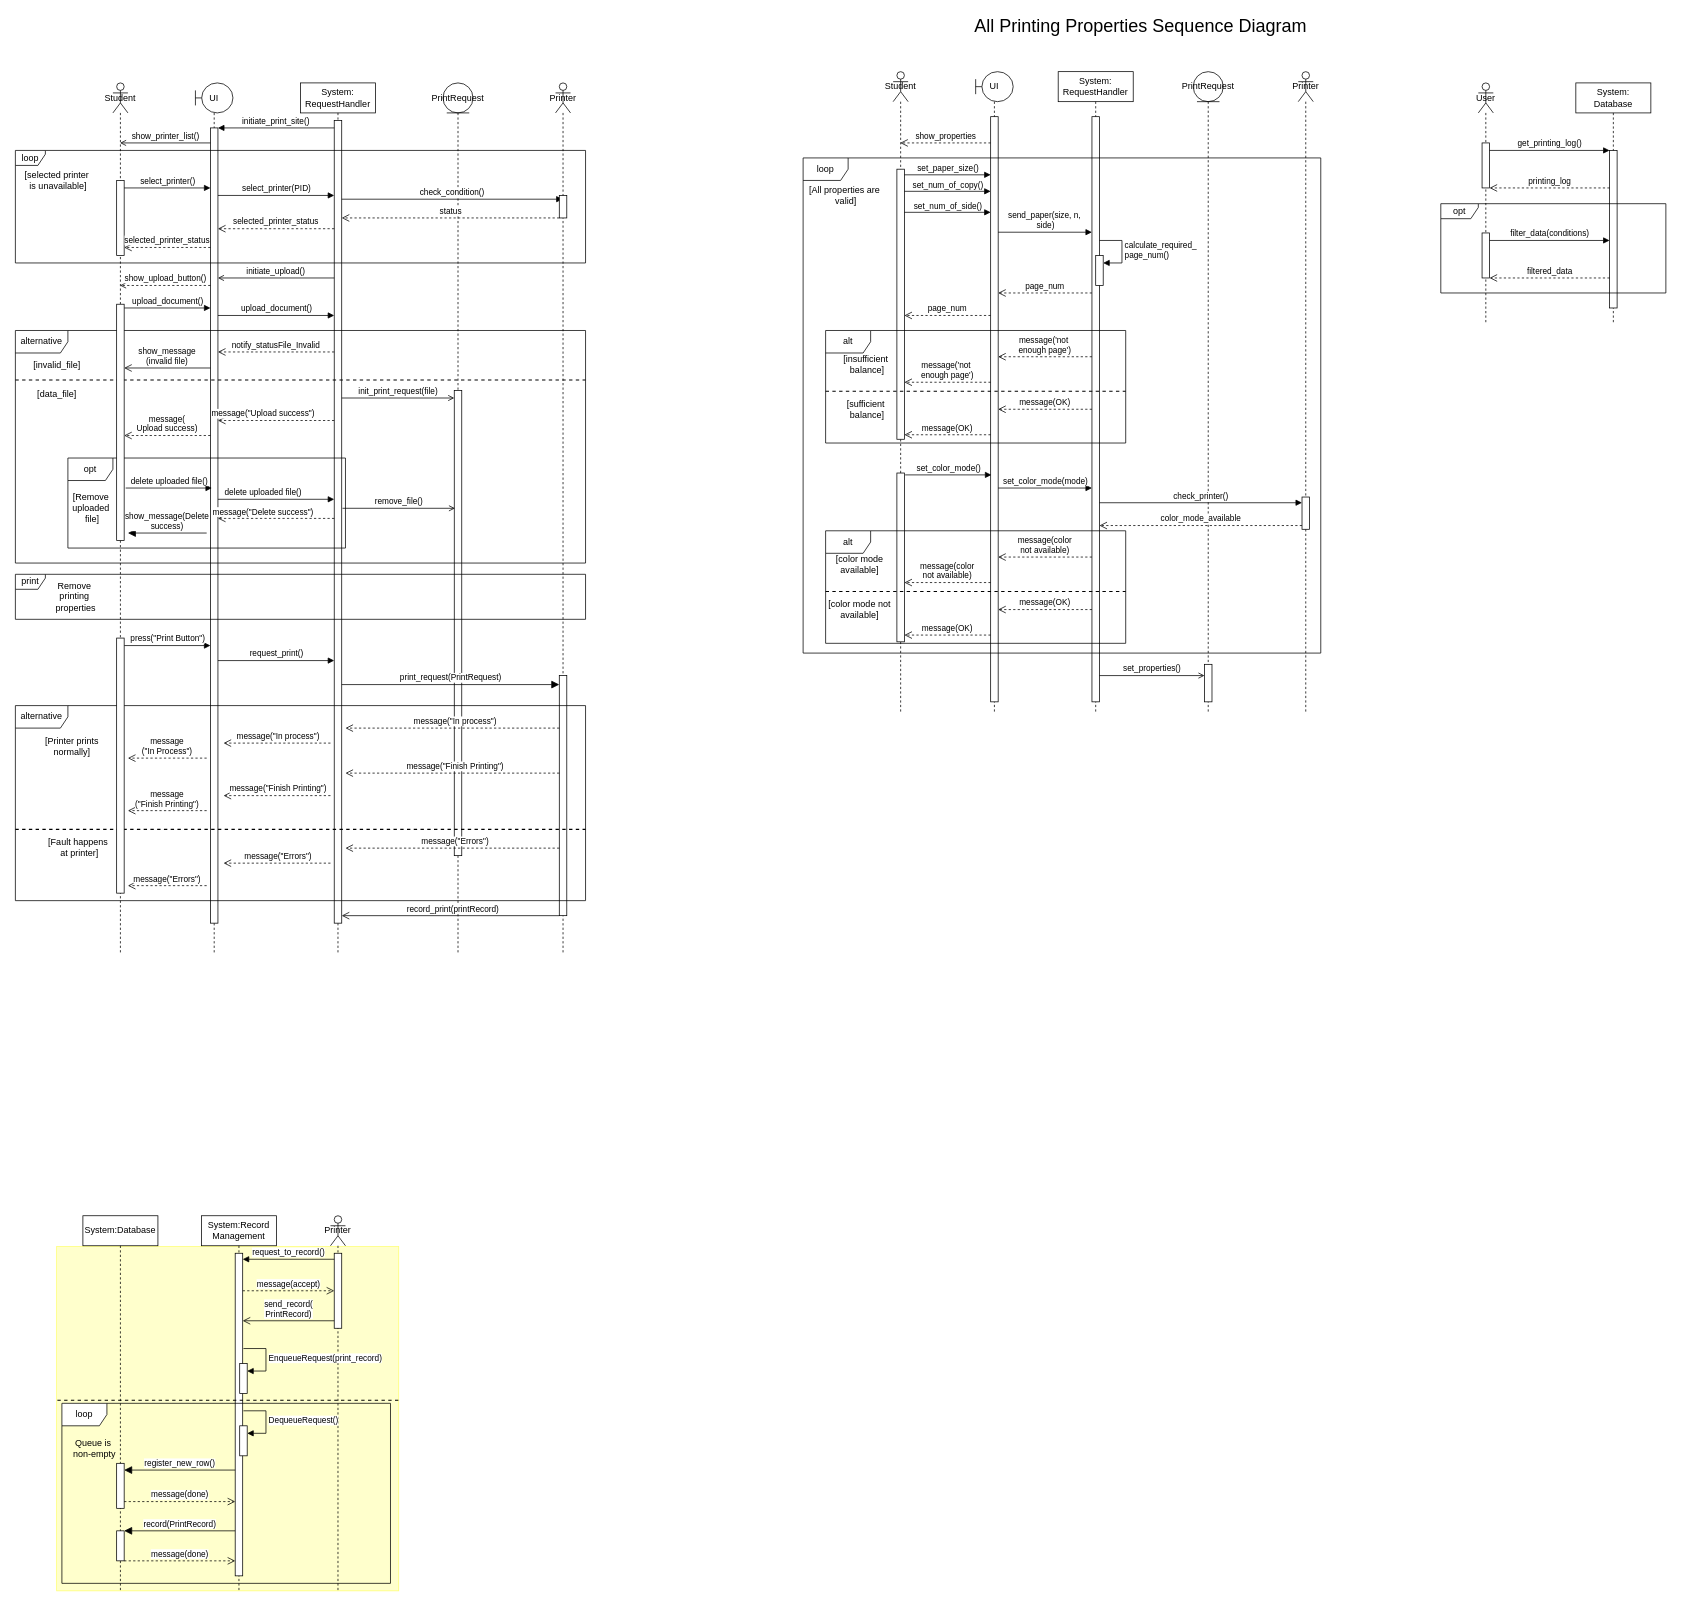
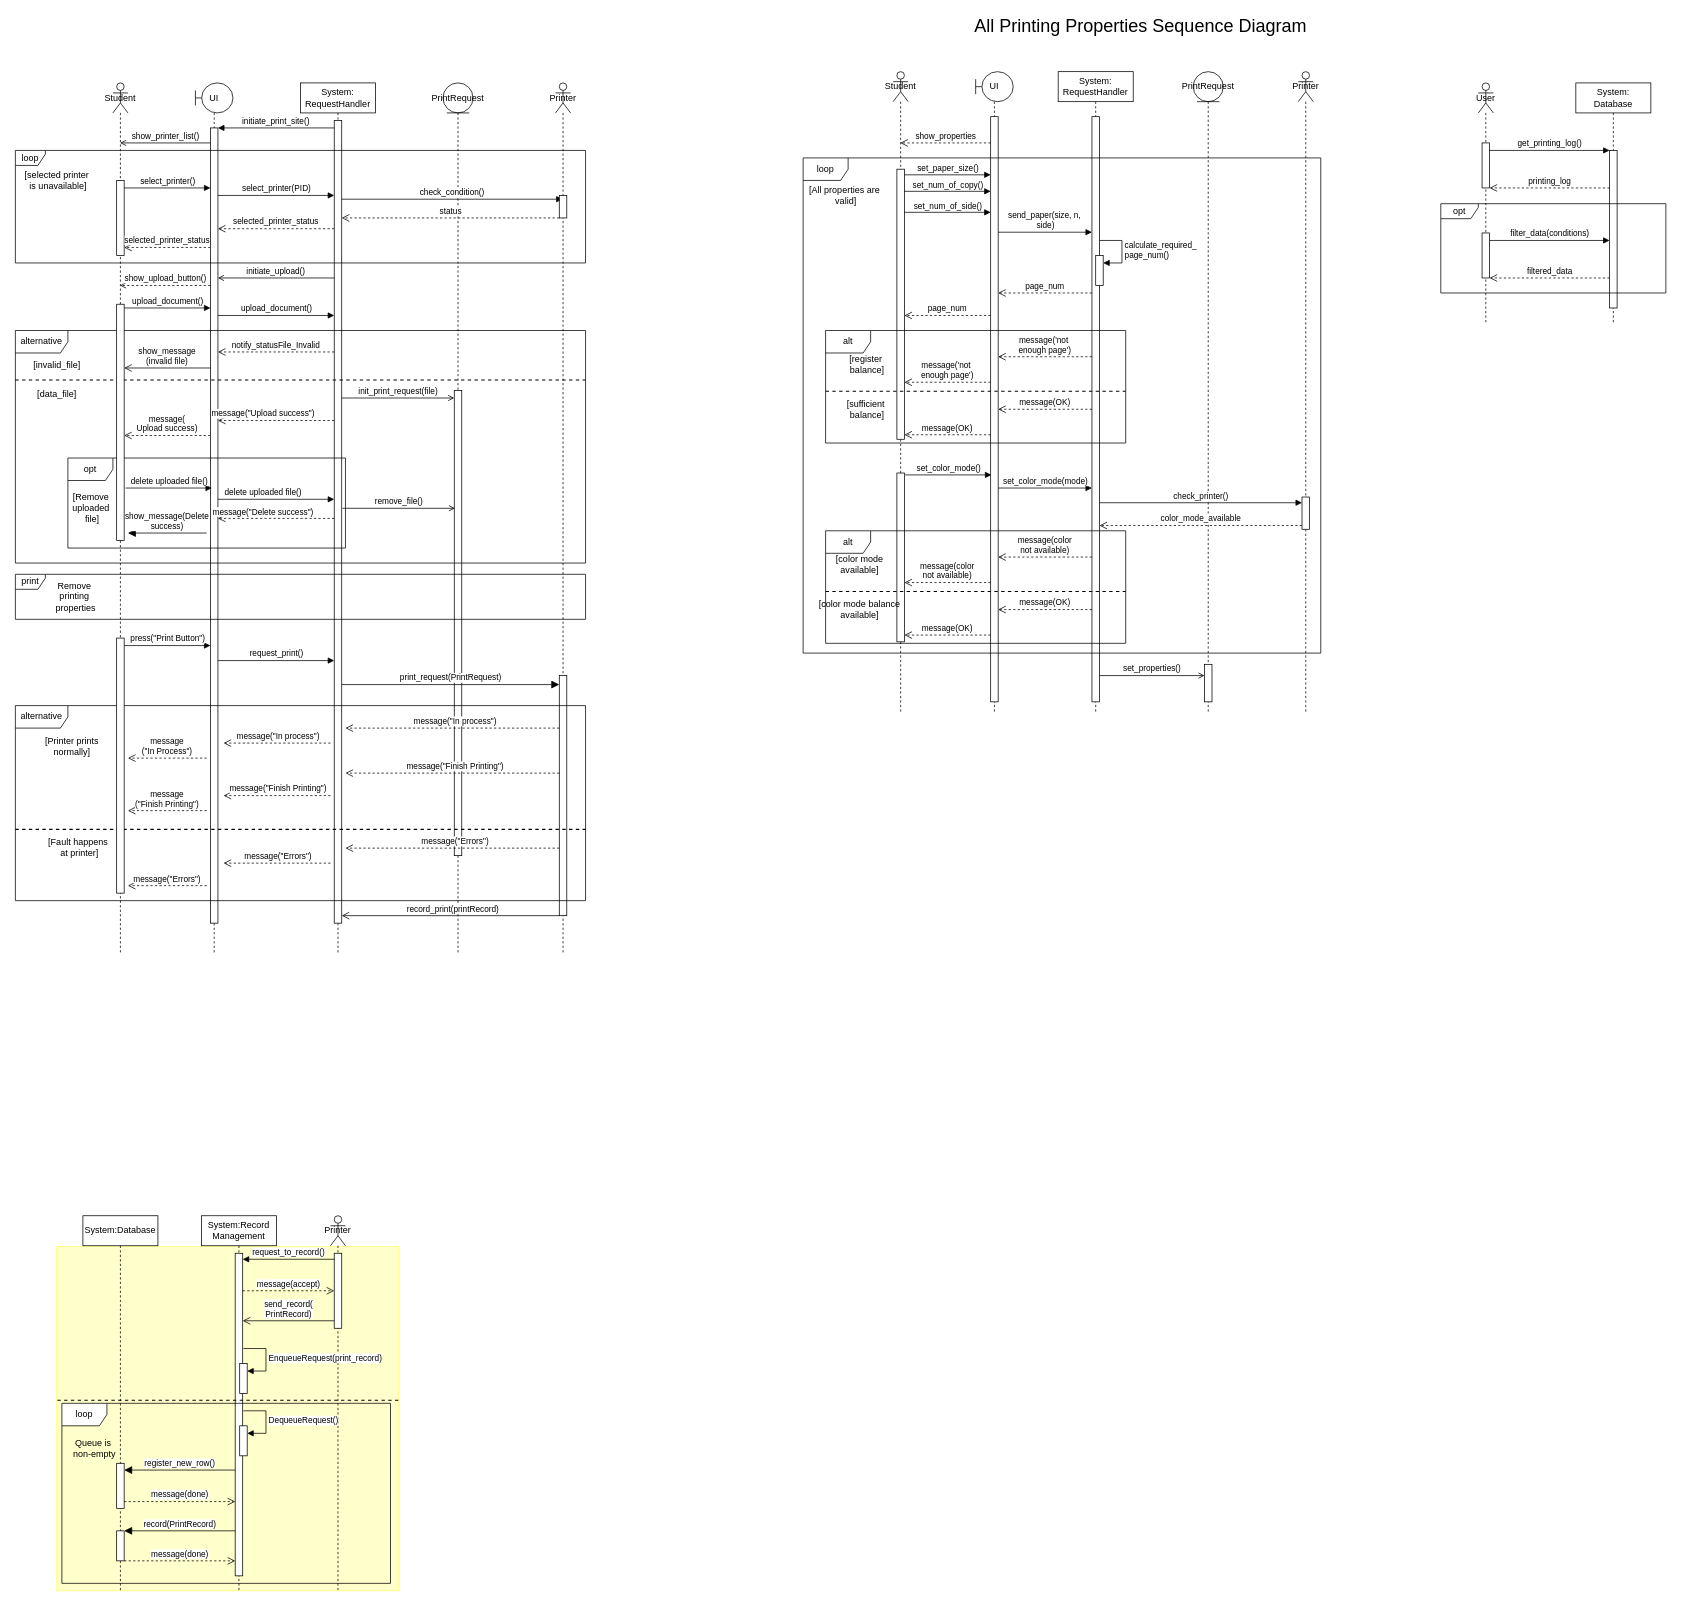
node "[insufficient balance]": label "[insufficient balance]" -> "[register balance]"
node "[color mode not available]": label "[color mode not available]" -> "[color mode balance available]"
